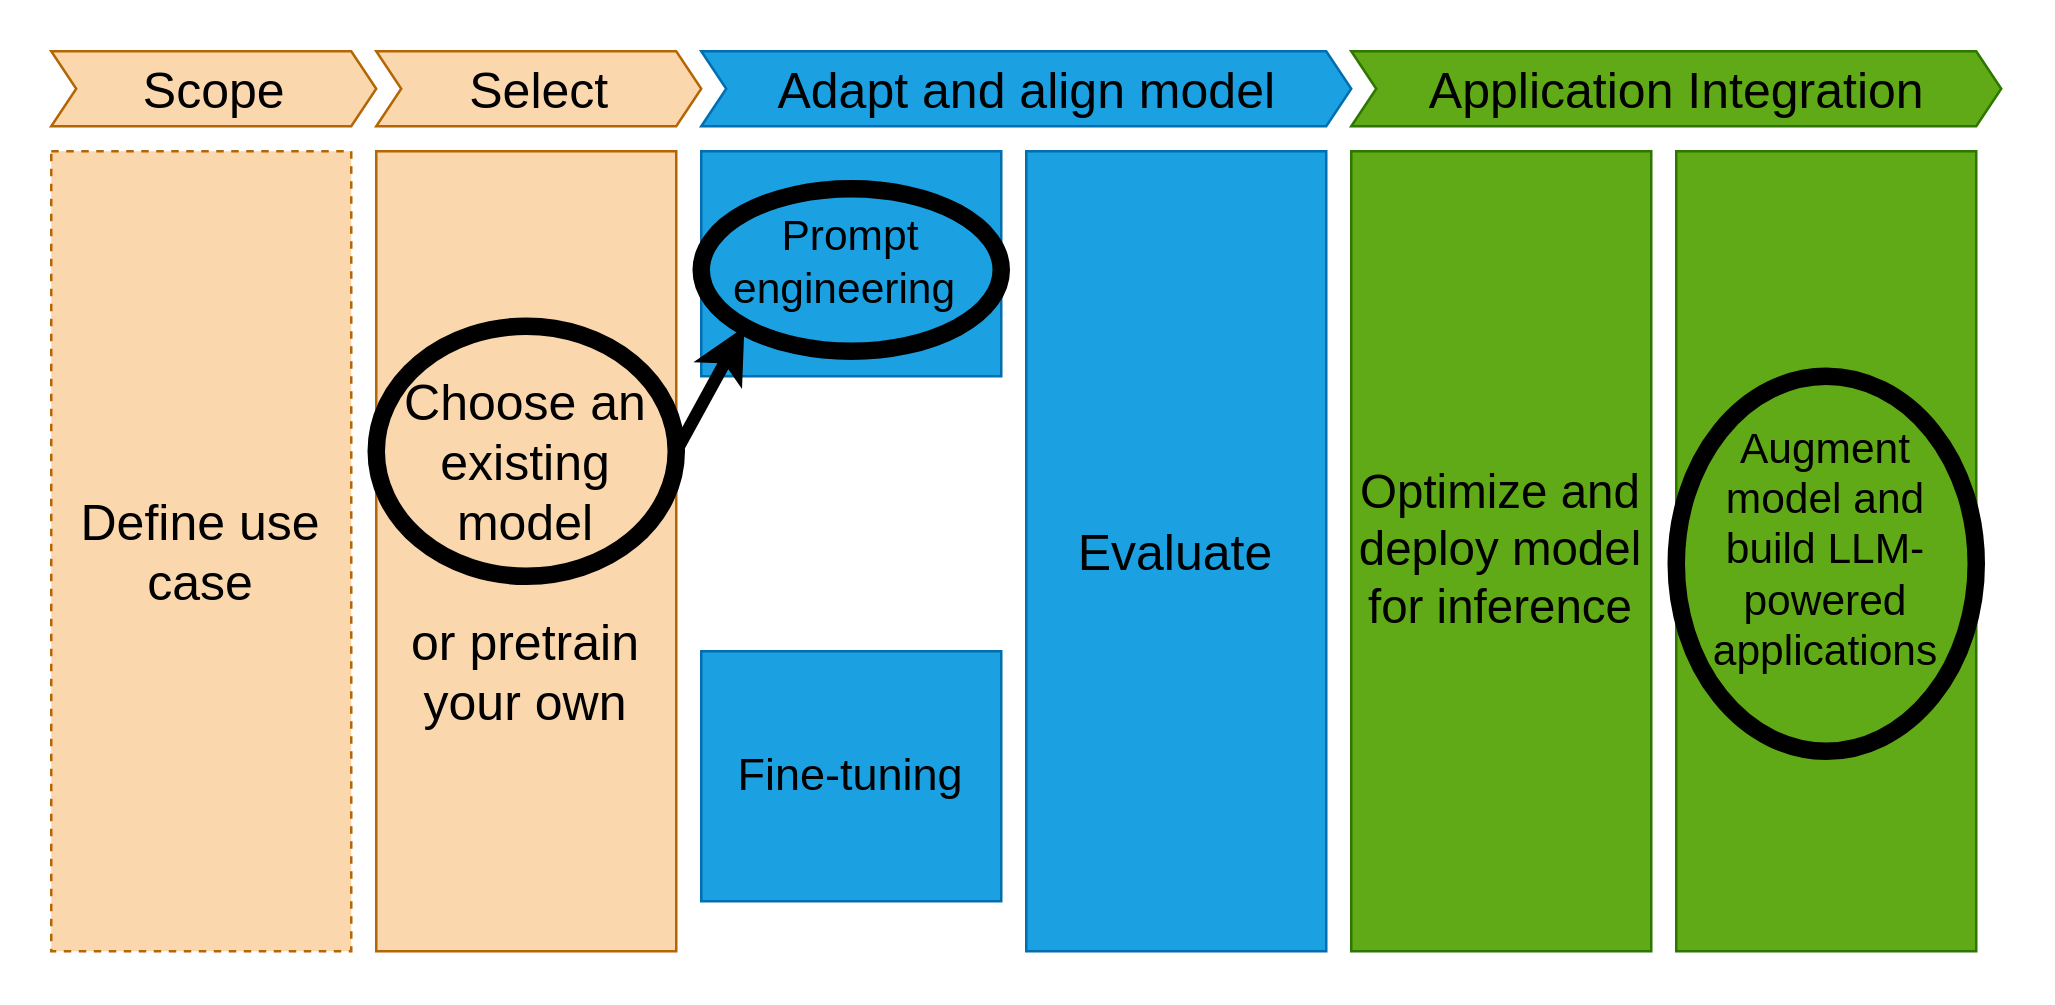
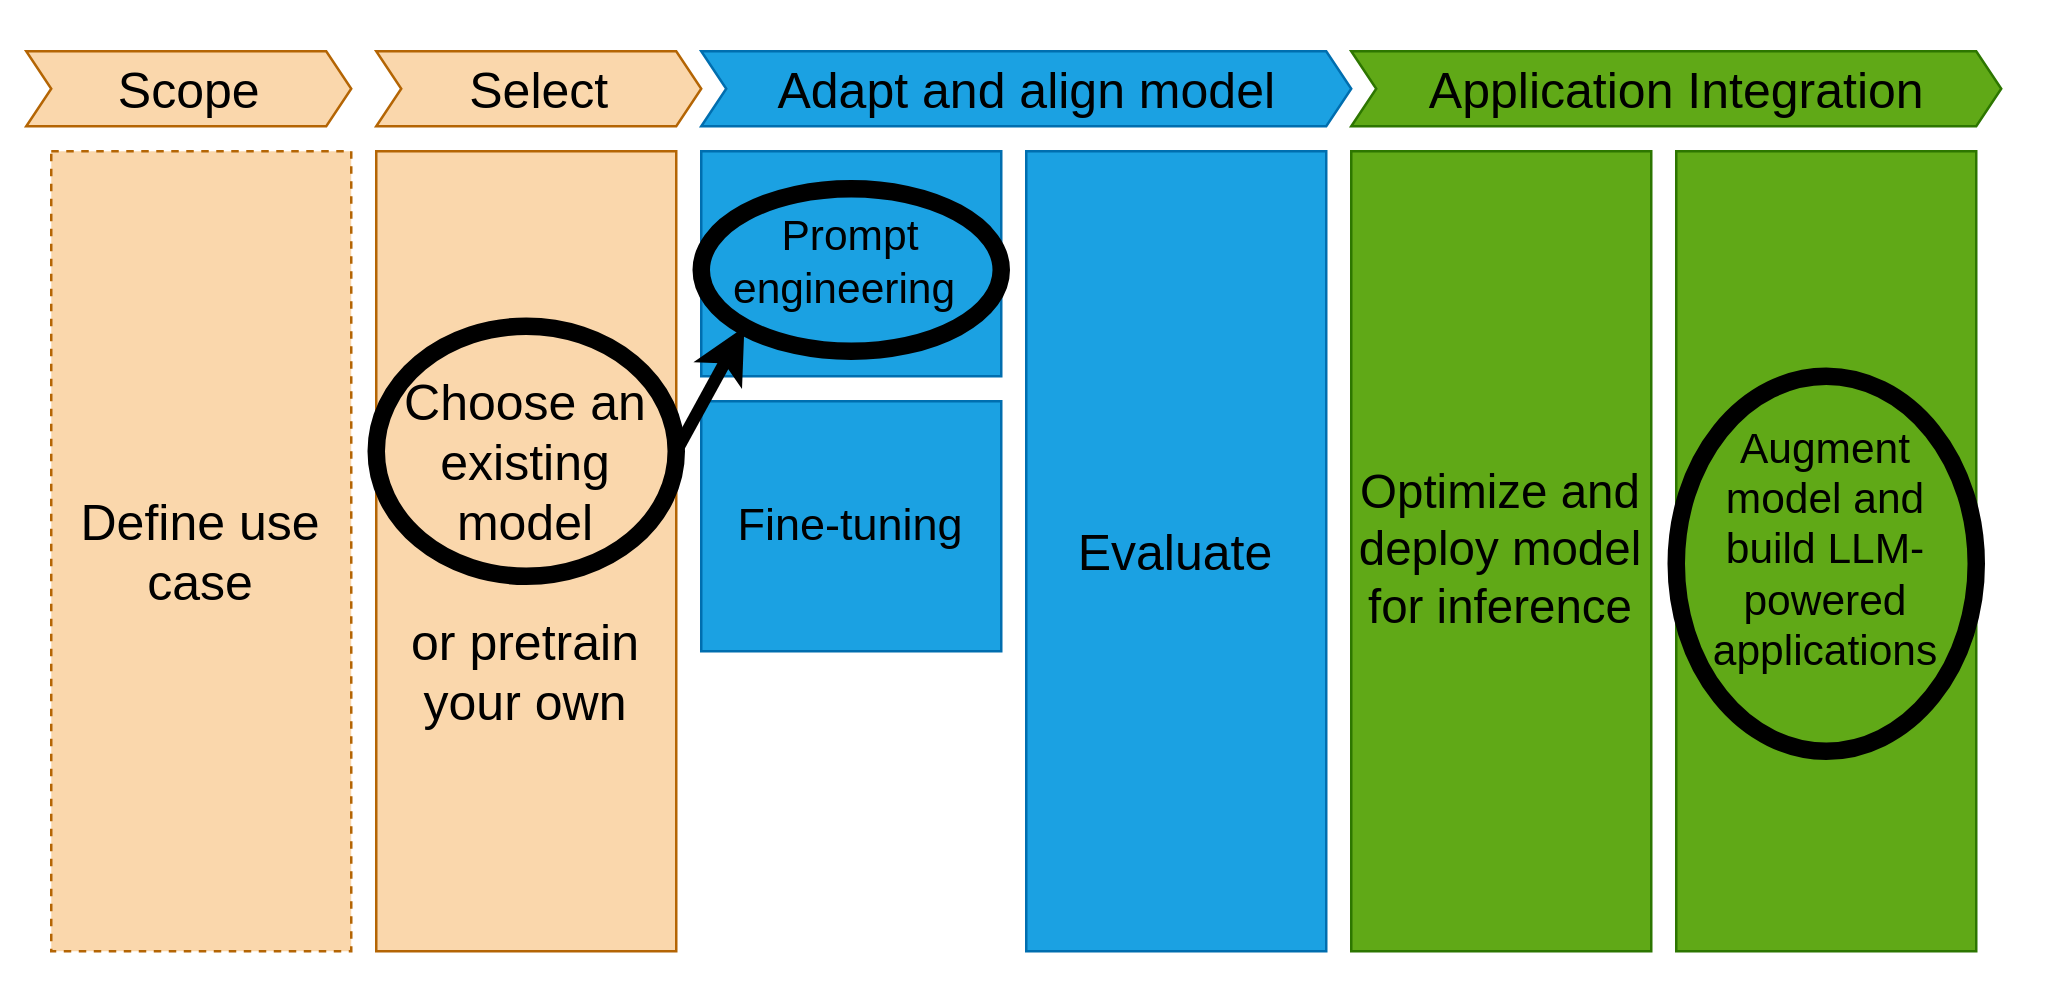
node "Scope": moved (214, 89) -> (189, 89)
node "Fine-tuning": moved (851, 776) -> (851, 526)
